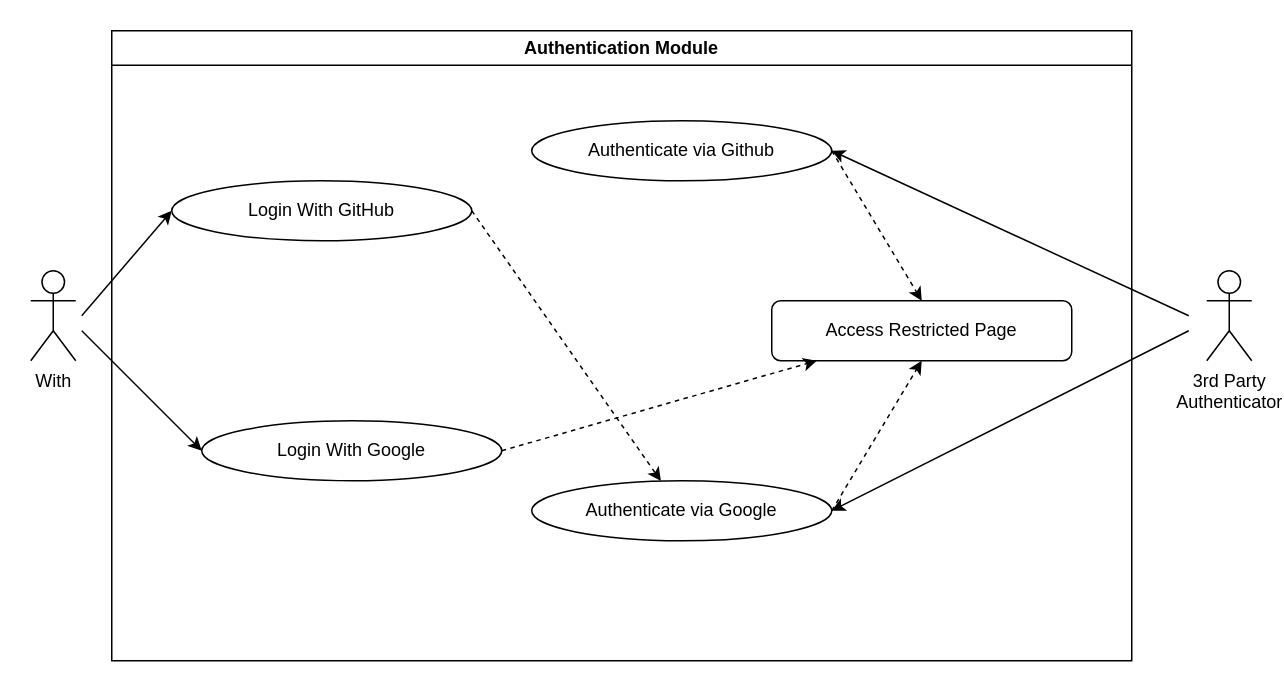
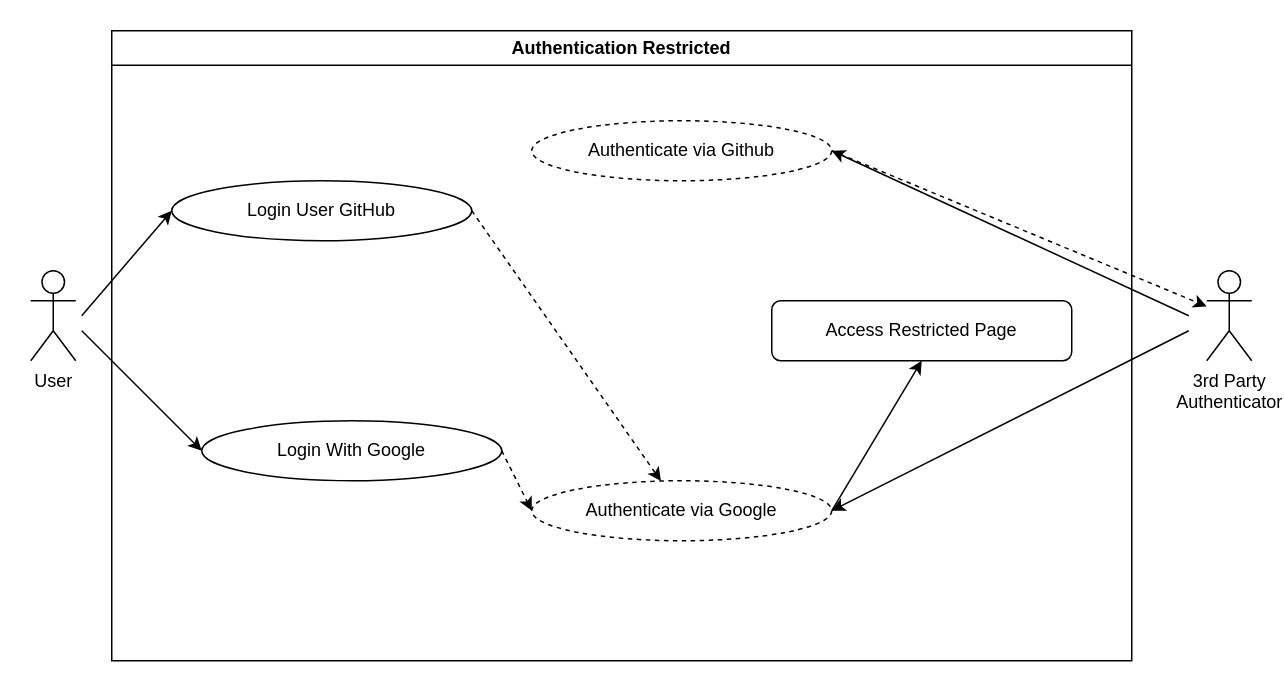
node "Authentication Module": label "Authentication Module" -> "Authentication Restricted"
node "Authenticate via Github": style solid -> dashed
node "Login With GitHub": label "Login With GitHub" -> "Login User GitHub"
edge "Authenticate via Github" -> "Access Restricted Page": now "Authenticate via Github" -> "3rd Party Authenticator"
node "With": label "With" -> "User"
edge "Login With Google" -> "Access Restricted Page": now "Login With Google" -> "Authenticate via Google"
edge "Authenticate via Google" -> "Access Restricted Page": style dashed -> solid
node "Authenticate via Google": style solid -> dashed
